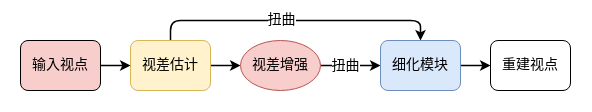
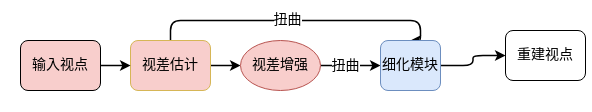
node "视差估计": fillcolor #fff2cc -> #f8cecc
node "细化模块": size 80x50 -> 60x50
node "重建视点": moved (531, 66) -> (546, 56)
